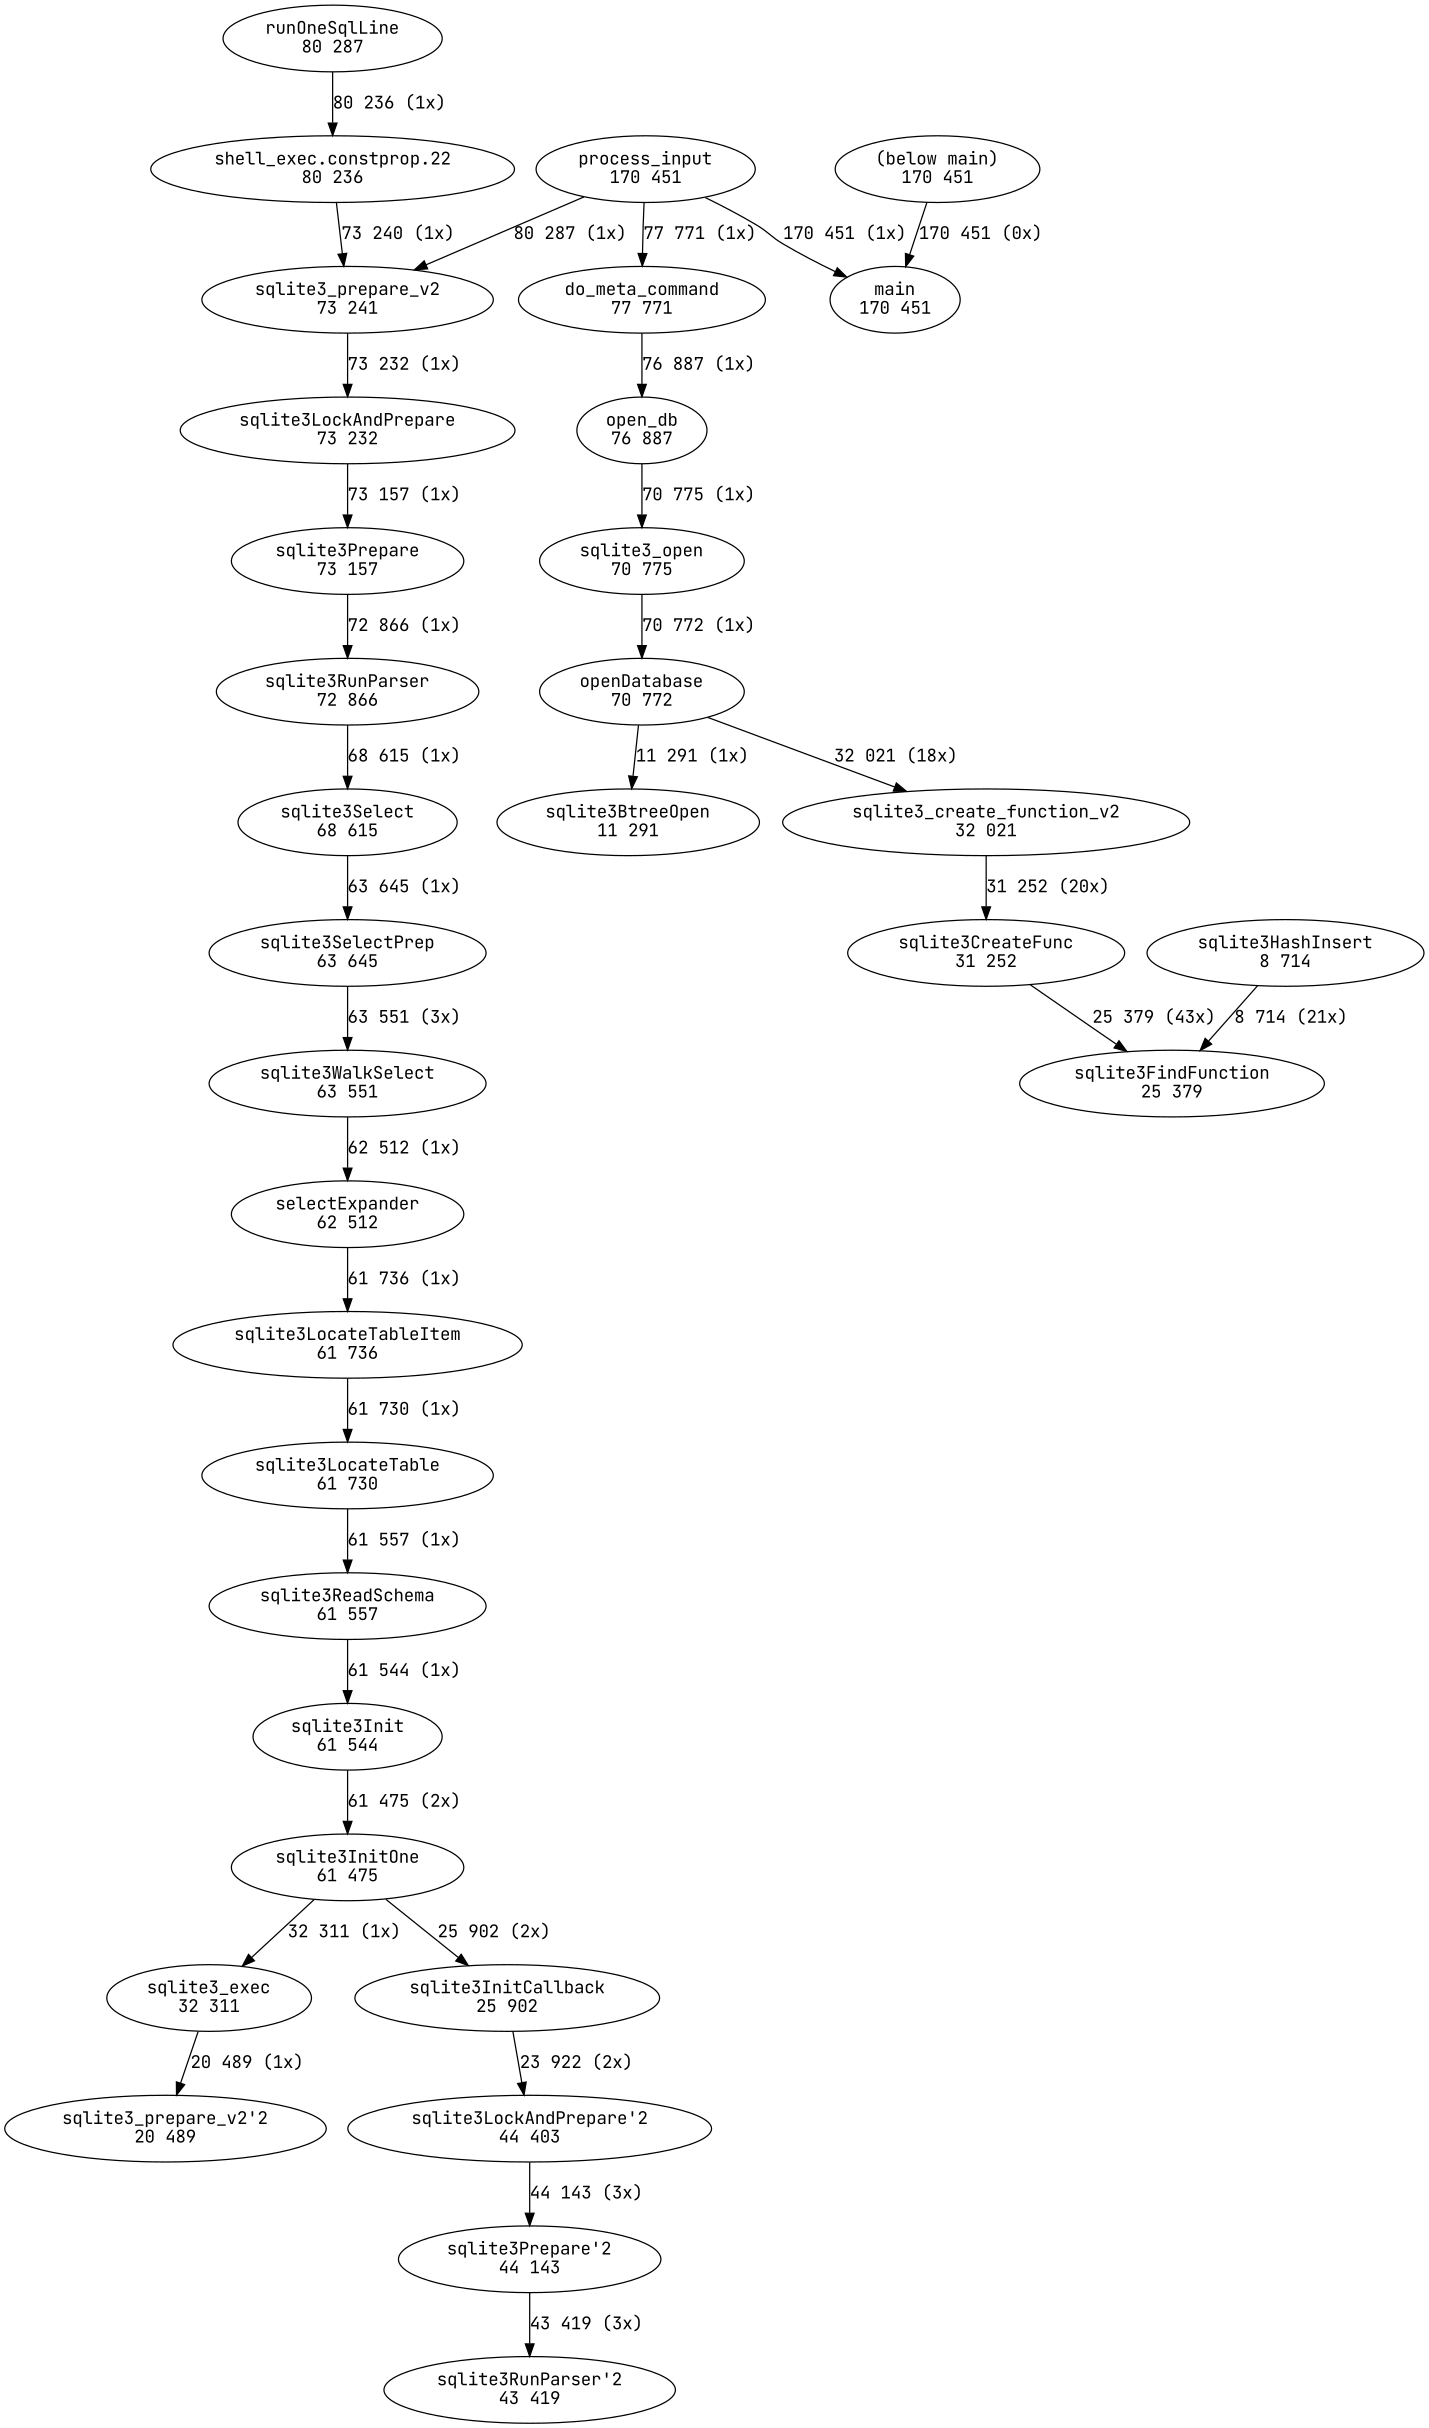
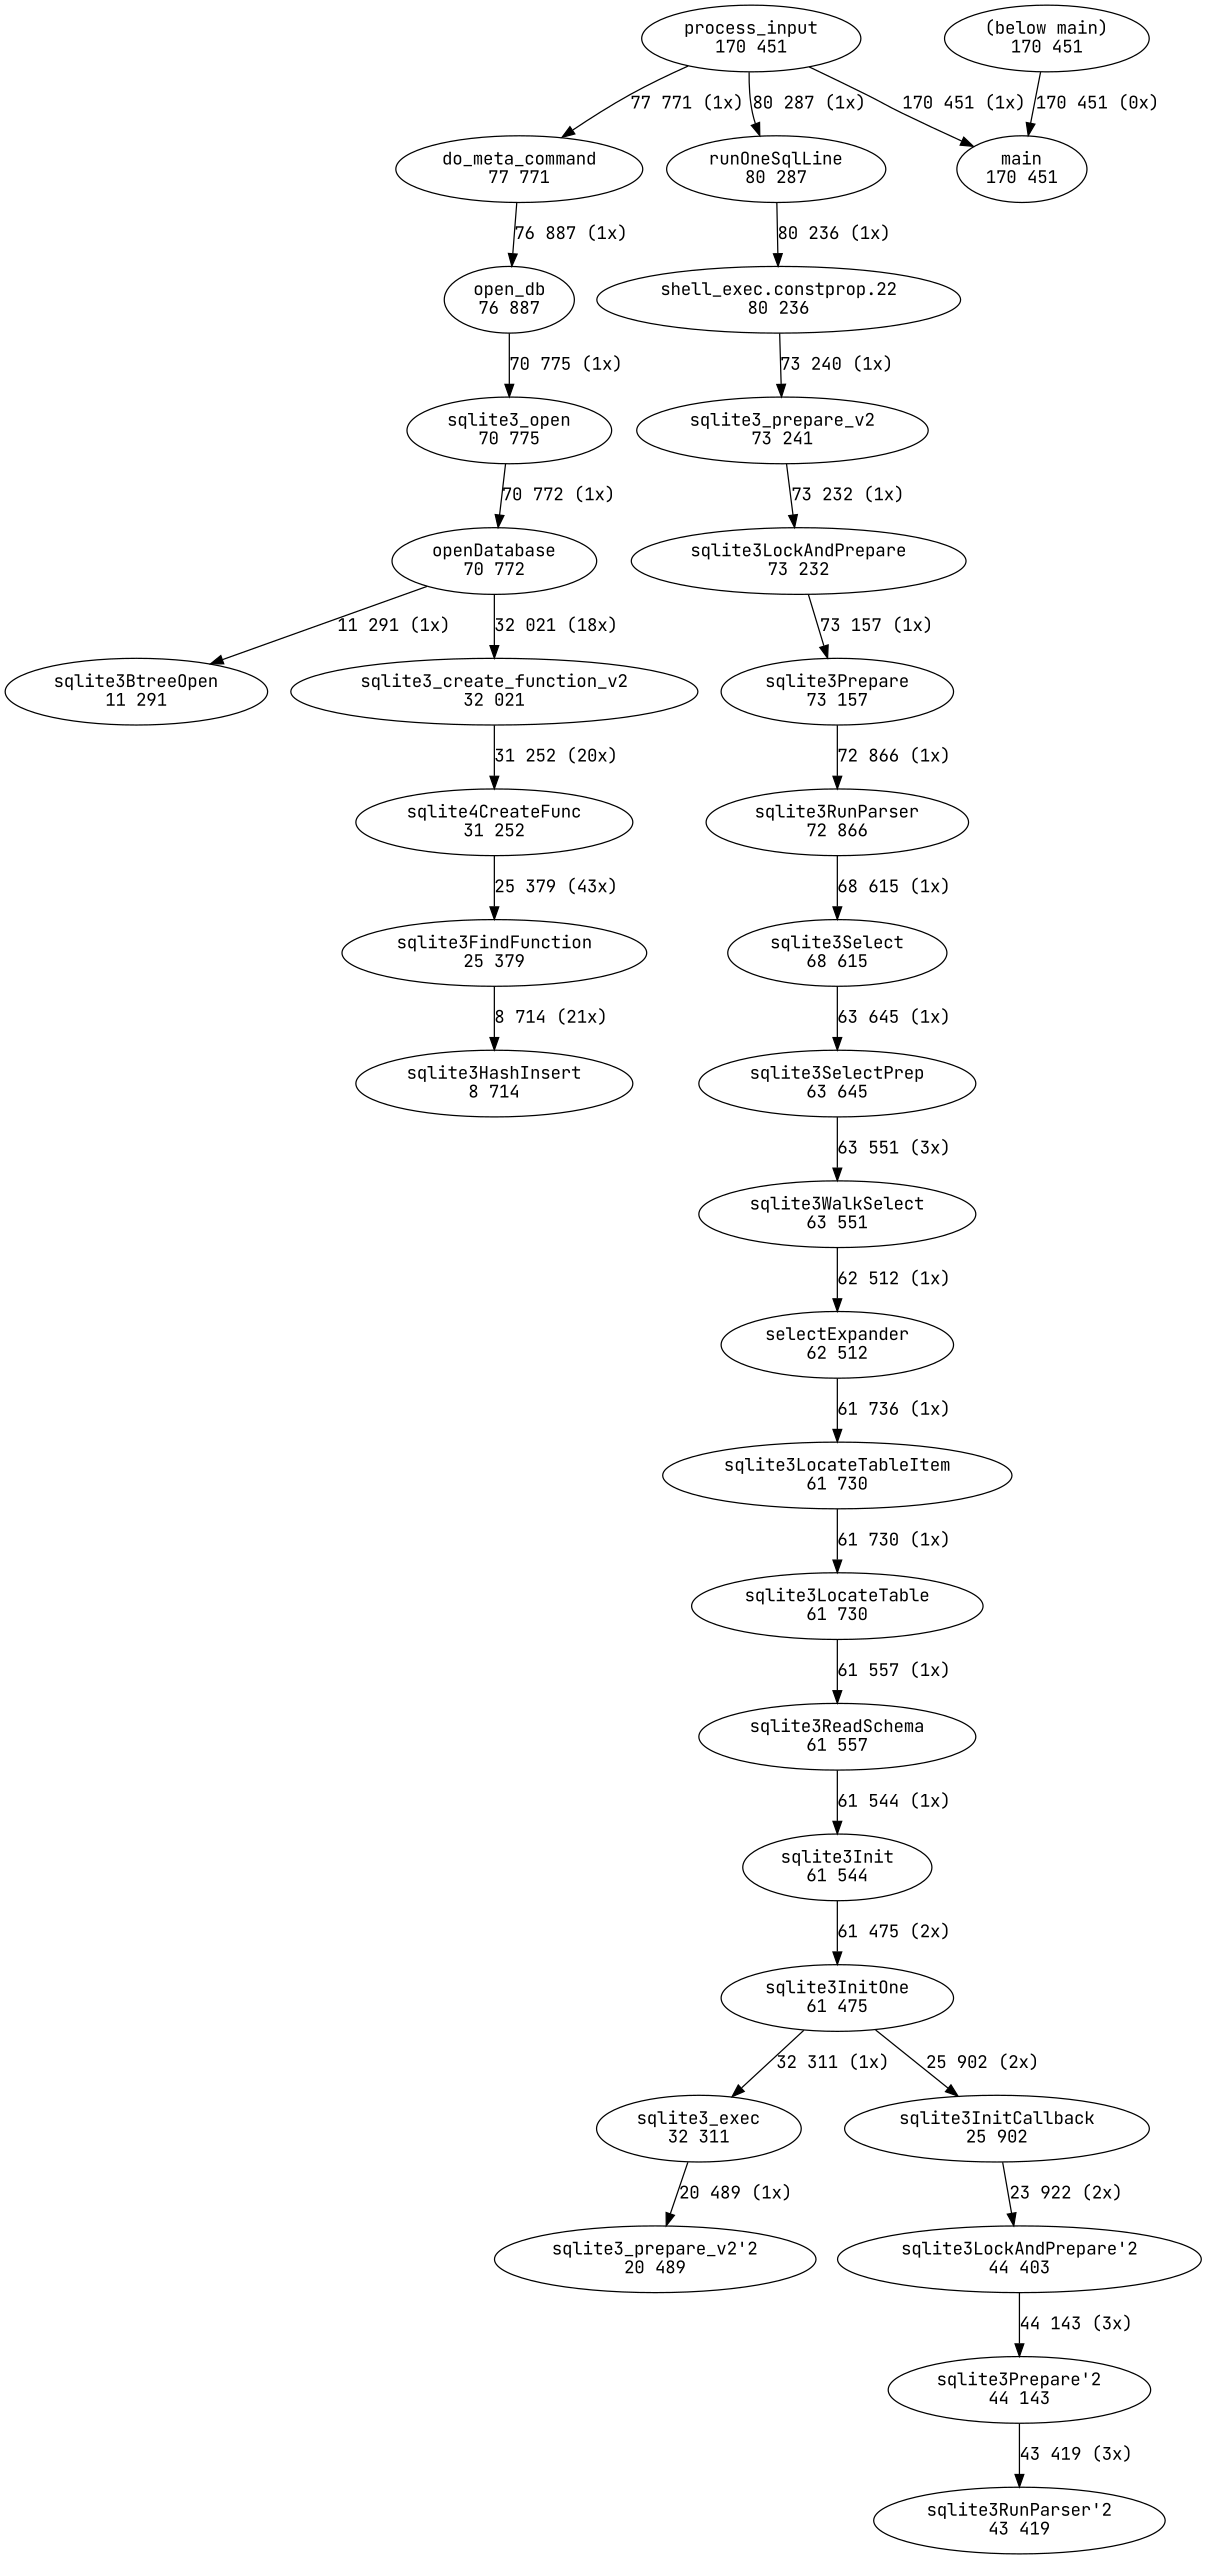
edge "process_input 170 451" -> "sqlite3_prepare_v2 73 241": now "process_input 170 451" -> "runOneSqlLine 80 287"
node "sqlite3CreateFunc 31 252": label "sqlite3CreateFunc 31 252" -> "sqlite4CreateFunc 31 252"
edge "sqlite3HashInsert 8 714" -> "sqlite3FindFunction 25 379": reversed
node "sqlite3LocateTableItem 61 736": label "sqlite3LocateTableItem 61 736" -> "sqlite3LocateTableItem 61 730"
